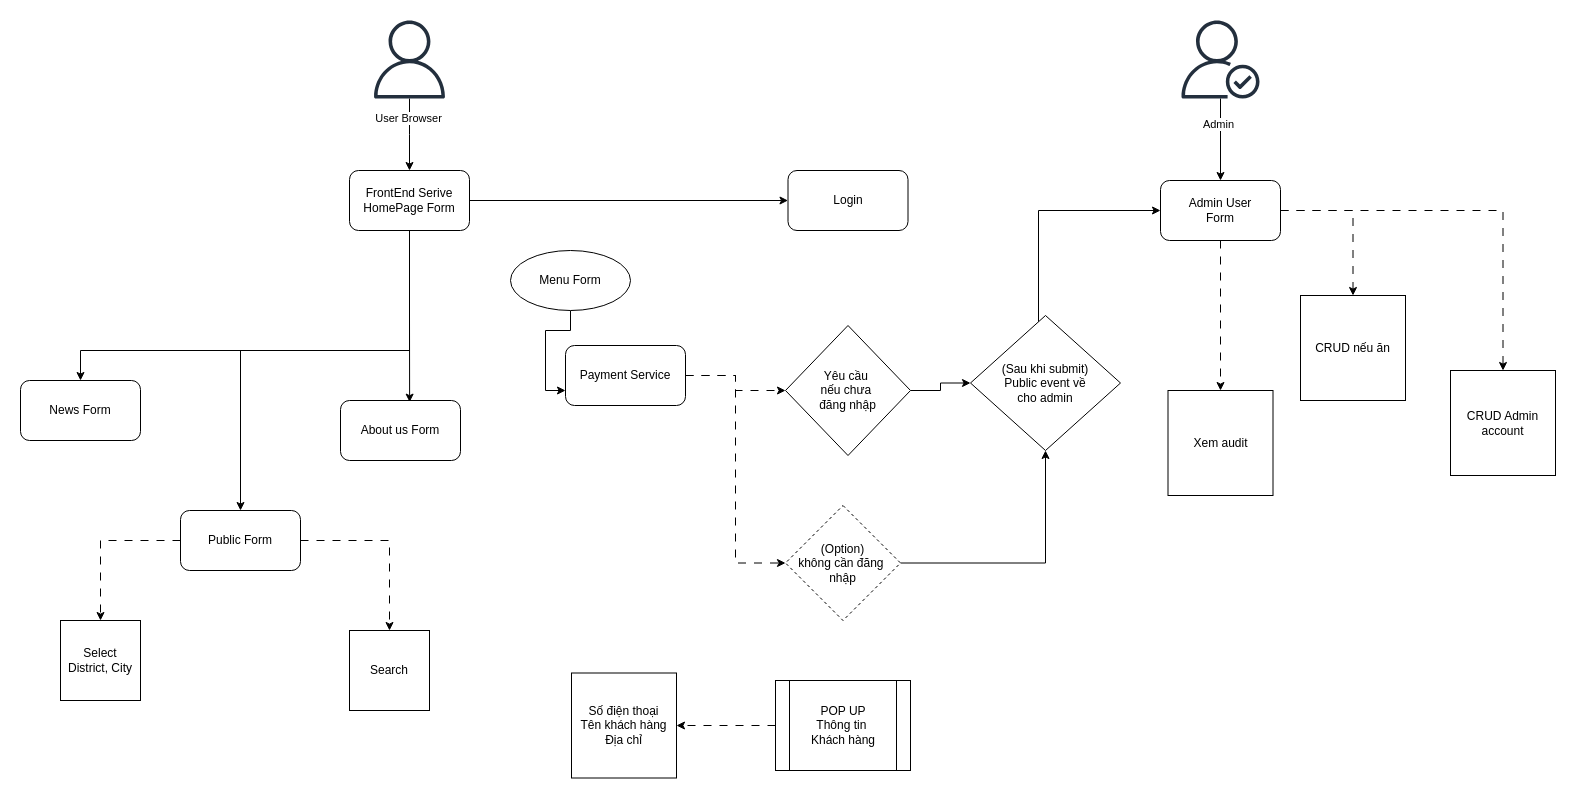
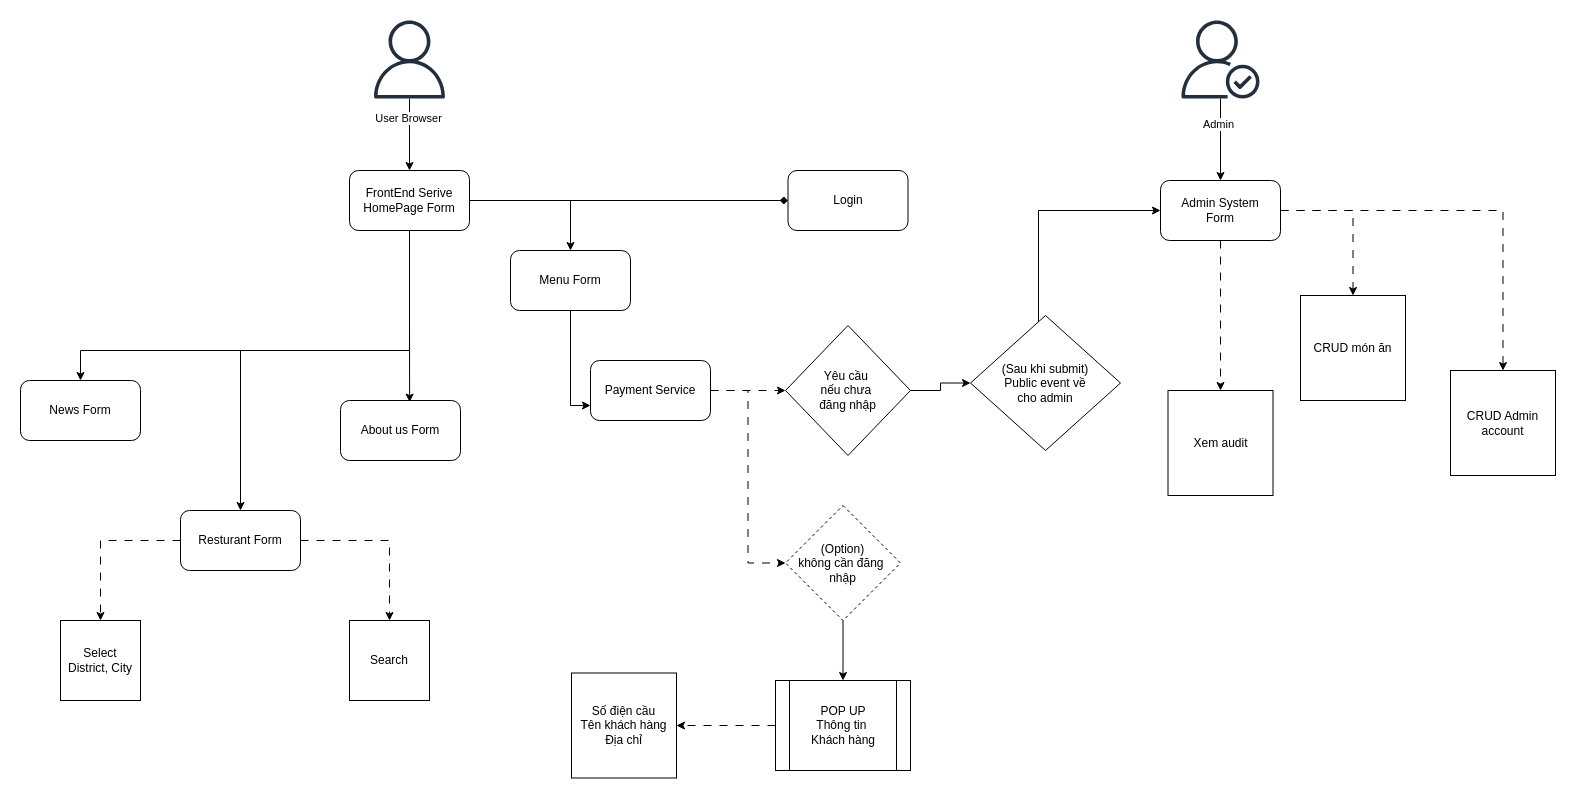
edge "FrontEnd Serive HomePage Form" -> "Login": arrowhead classic -> diamond
node "Admin User Form": label "Admin User Form" -> "Admin System Form"
edge "FrontEnd Serive HomePage Form" -> "Menu Form": added
node "Menu Form": shape ellipse -> rounded rectangle
node "CRUD nếu ăn": label "CRUD nếu ăn" -> "CRUD món ăn"
node "Payment Service": moved (626, 376) -> (651, 391)
node "Public Form": label "Public Form" -> "Resturant Form"
edge "(Option) không cần đăng nhập" -> "(Sau khi submit) Public event về cho admin": now "(Option) không cần đăng nhập" -> "POP UP Thông tin Khách hàng"
node "Search": moved (390, 671) -> (390, 661)
node "Số điện thoại Tên khách hàng Địa chỉ": label "Số điện thoại Tên khách hàng Địa chỉ" -> "Số điện cầu Tên khách hàng Địa chỉ"
